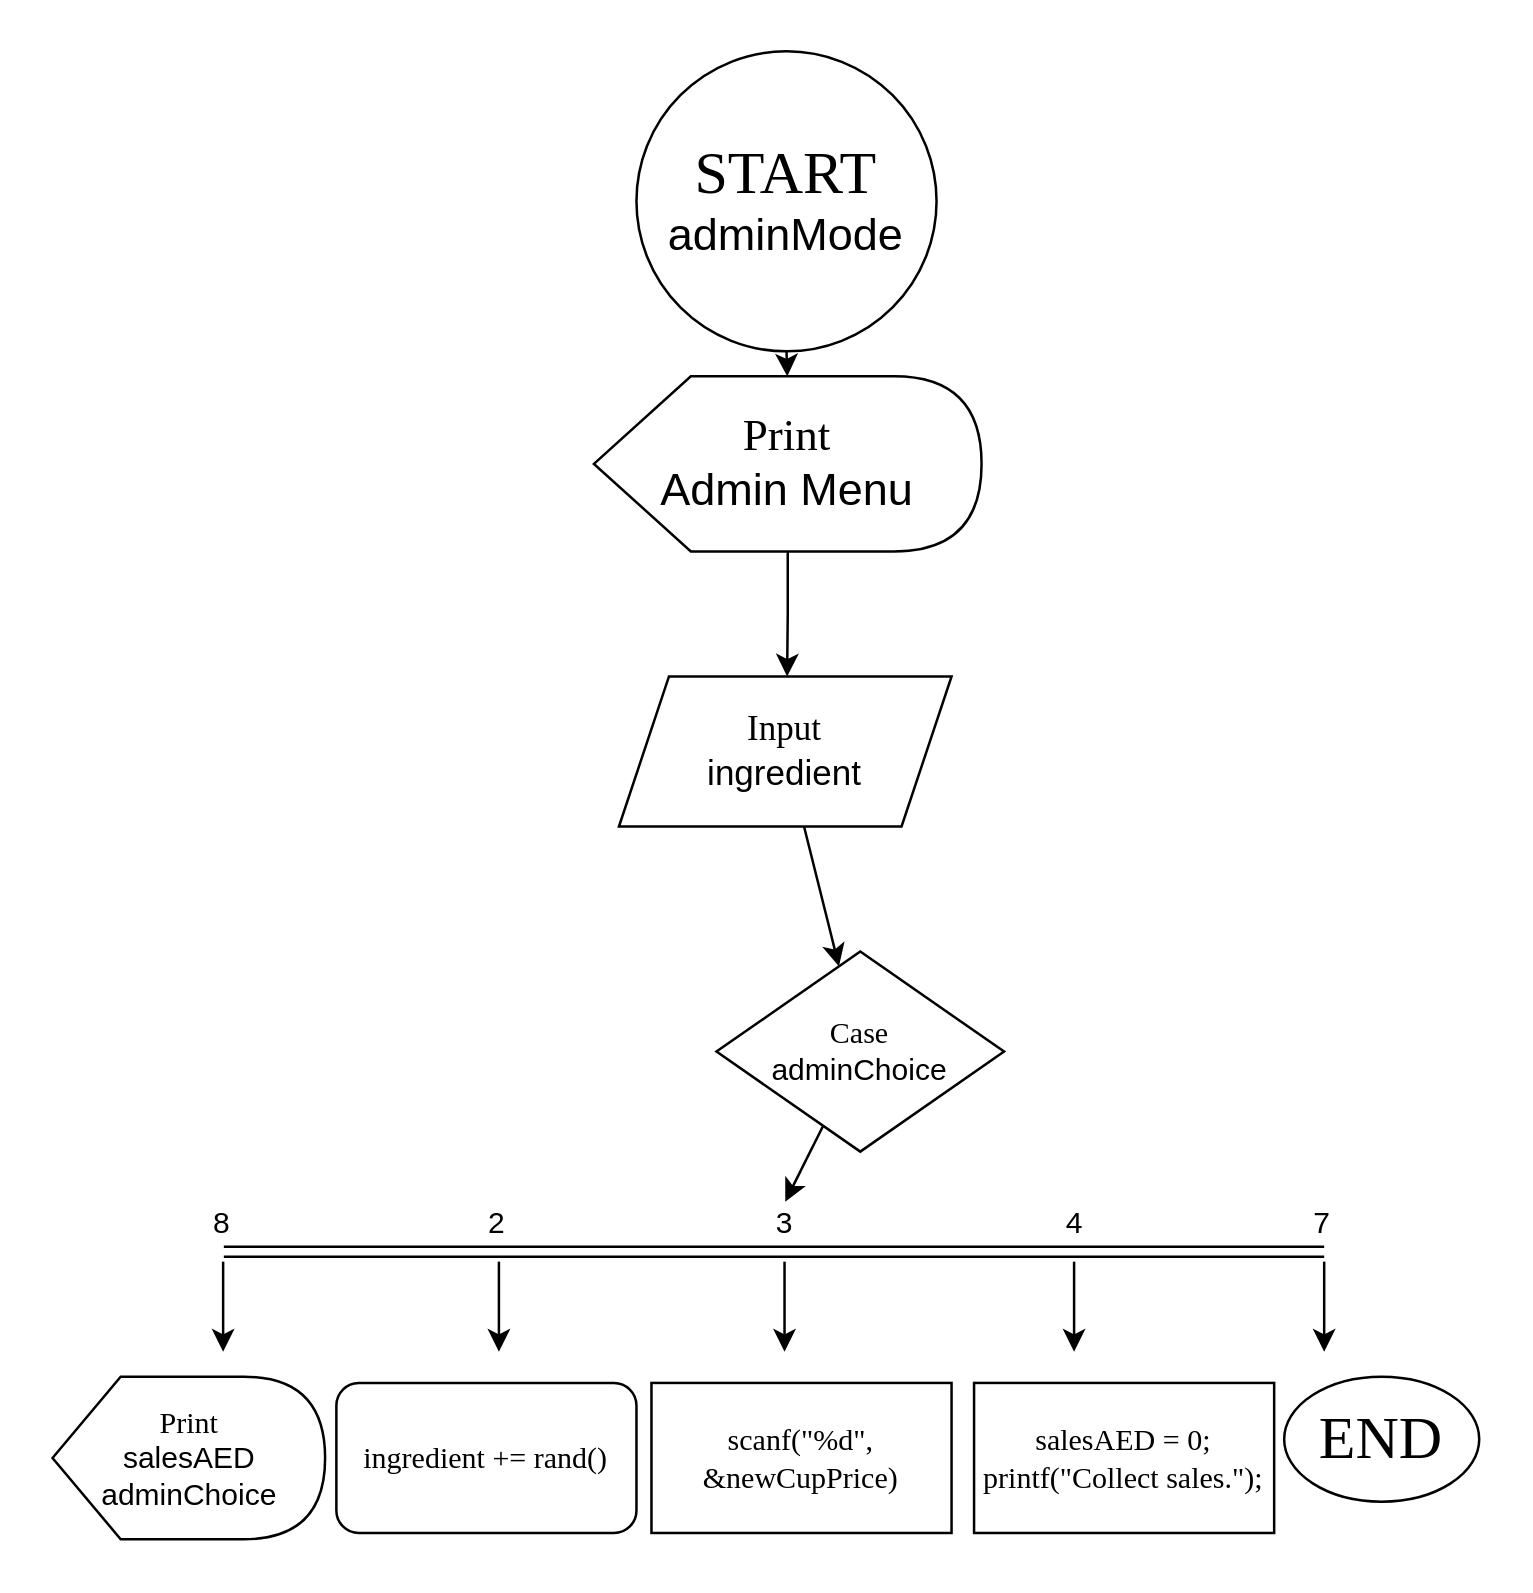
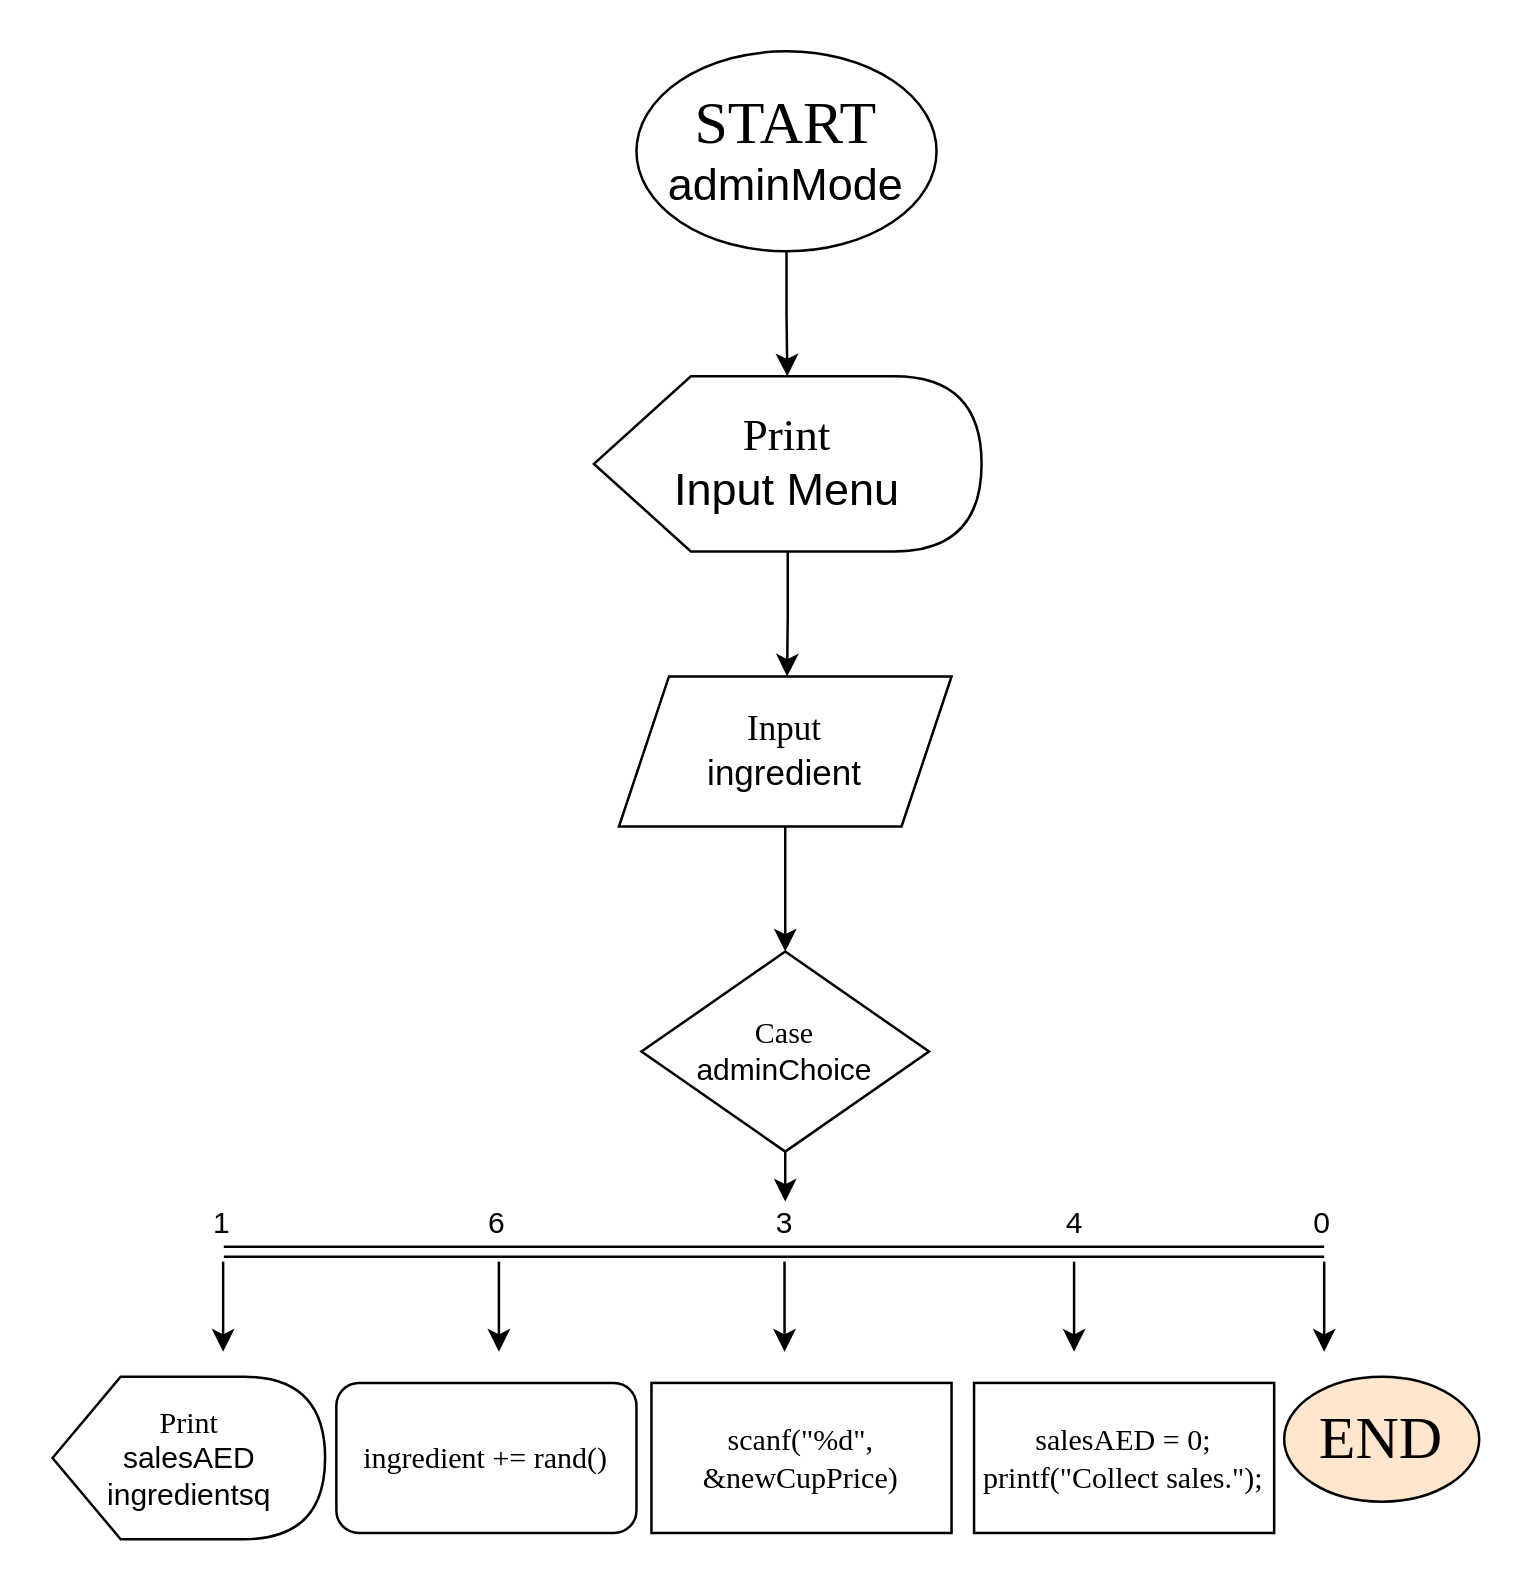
node "START adminMode": size 300x300 -> 300x200
node "Print Admin Menu": label "Print Admin Menu" -> "Print Input Menu"
node "Case adminChoice": moved (860, 1051) -> (785, 1051)
node "8": label "8" -> "1"
node "2": label "2" -> "6"
node "7": label "7" -> "0"
node "END": fillcolor #ffffff -> #ffe6cc
node "Print salesAED adminChoice": label "Print salesAED adminChoice" -> "Print salesAED ingredientsq"
